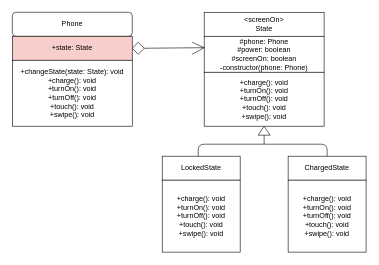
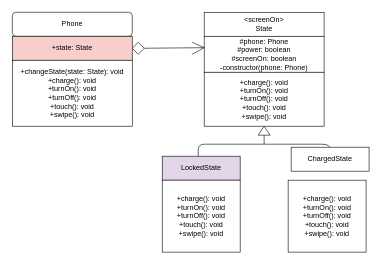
node "LockedState": fillcolor #ffffff -> #e1d5e7
node "ChargedState": moved (327, 168) -> (330, 159)
